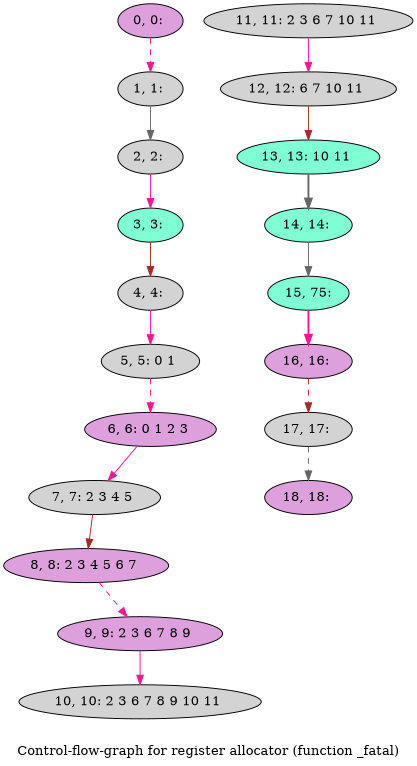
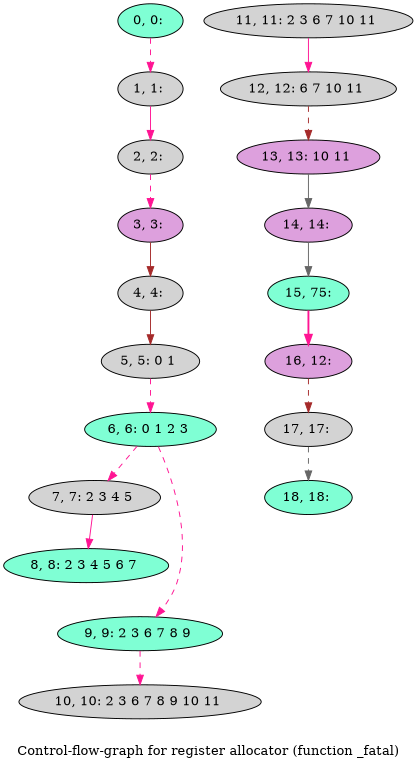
node "0, 0:": fillcolor plum -> aquamarine
edge "1, 1:" -> "2, 2:": color gray40 -> deeppink
edge "12, 12: 6 7 10 11" -> "13, 13: 10 11": style solid -> dashed
node "13, 13: 10 11": fillcolor aquamarine -> plum
edge "2, 2:" -> "3, 3:": style solid -> dashed
edge "13, 13: 10 11" -> "14, 14:": style bold -> solid
node "3, 3:": fillcolor aquamarine -> plum
node "14, 14:": fillcolor aquamarine -> plum
edge "4, 4:" -> "5, 5: 0 1": color deeppink -> brown
node "16, 16:": label "16, 16:" -> "16, 12:"
node "6, 6: 0 1 2 3": fillcolor plum -> aquamarine
edge "6, 6: 0 1 2 3" -> "7, 7: 2 3 4 5": style solid -> dashed
node "18, 18:": fillcolor plum -> aquamarine
edge "7, 7: 2 3 4 5" -> "8, 8: 2 3 4 5 6 7": color brown -> deeppink
node "8, 8: 2 3 4 5 6 7": fillcolor plum -> aquamarine
edge "8, 8: 2 3 4 5 6 7" -> "9, 9: 2 3 6 7 8 9": now "6, 6: 0 1 2 3" -> "9, 9: 2 3 6 7 8 9"
node "9, 9: 2 3 6 7 8 9": fillcolor plum -> aquamarine
edge "9, 9: 2 3 6 7 8 9" -> "10, 10: 2 3 6 7 8 9 10 11": style solid -> dashed
